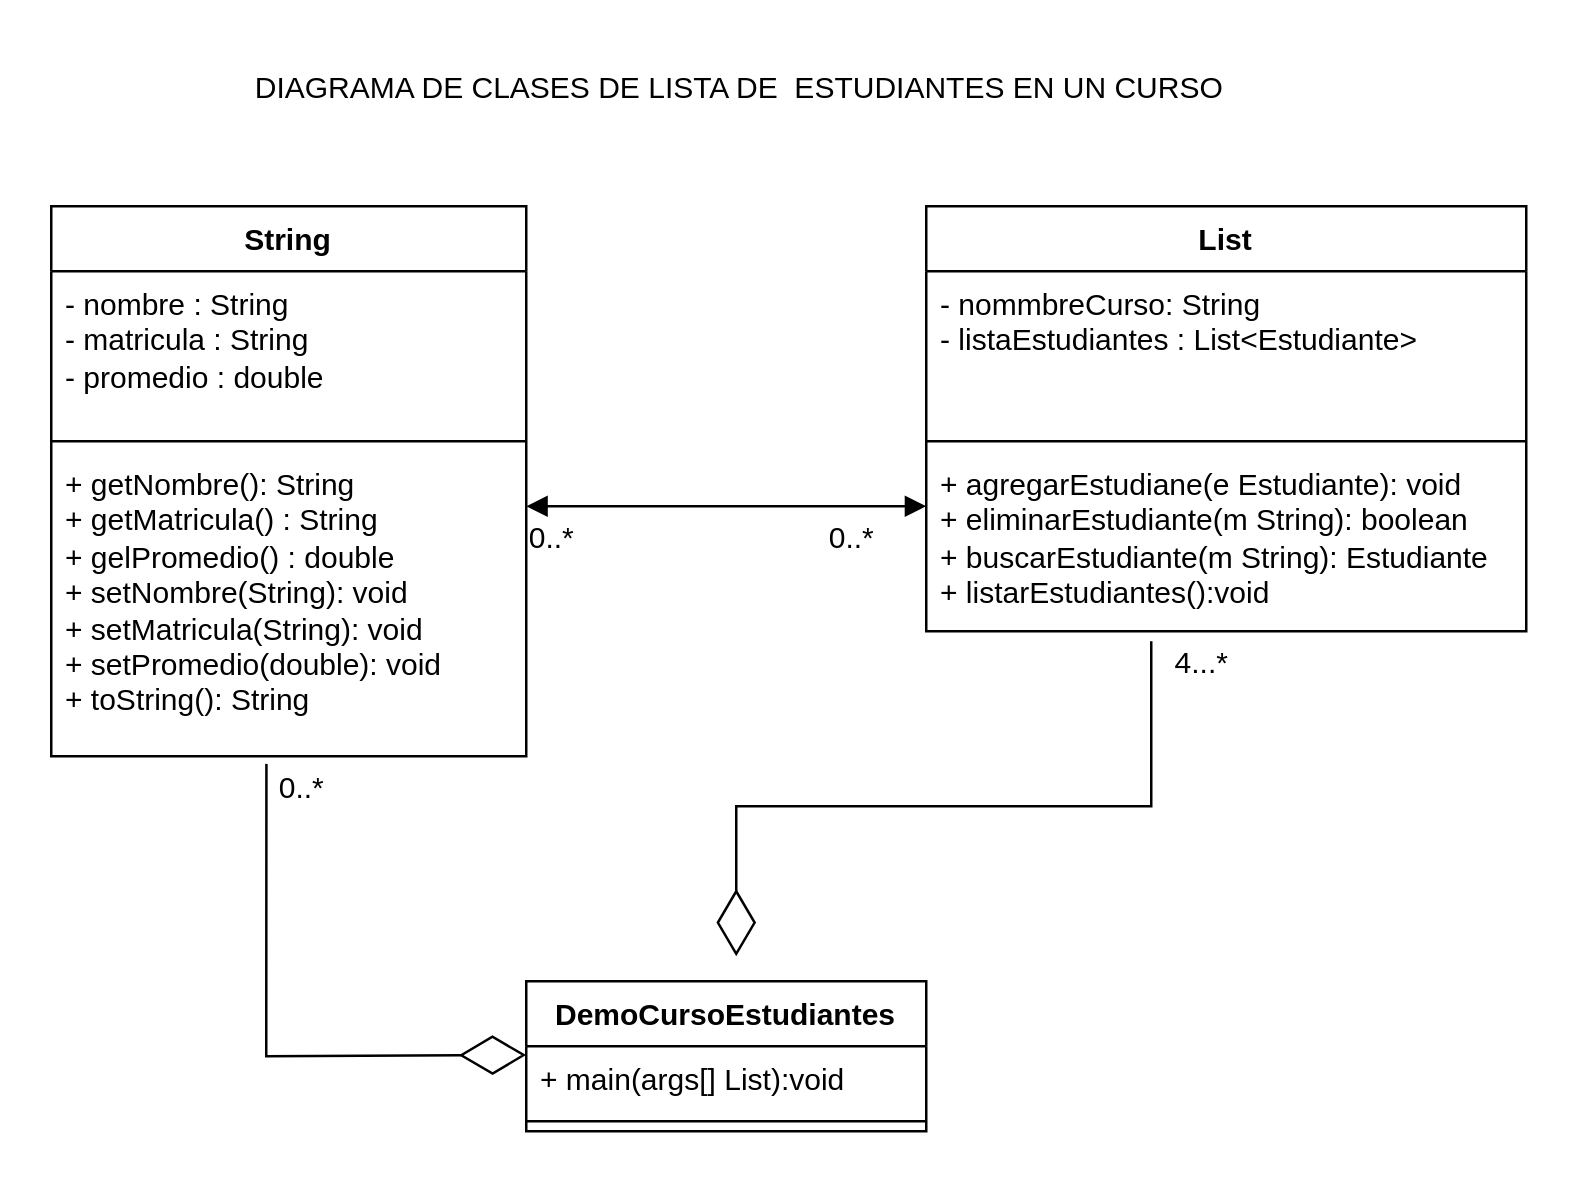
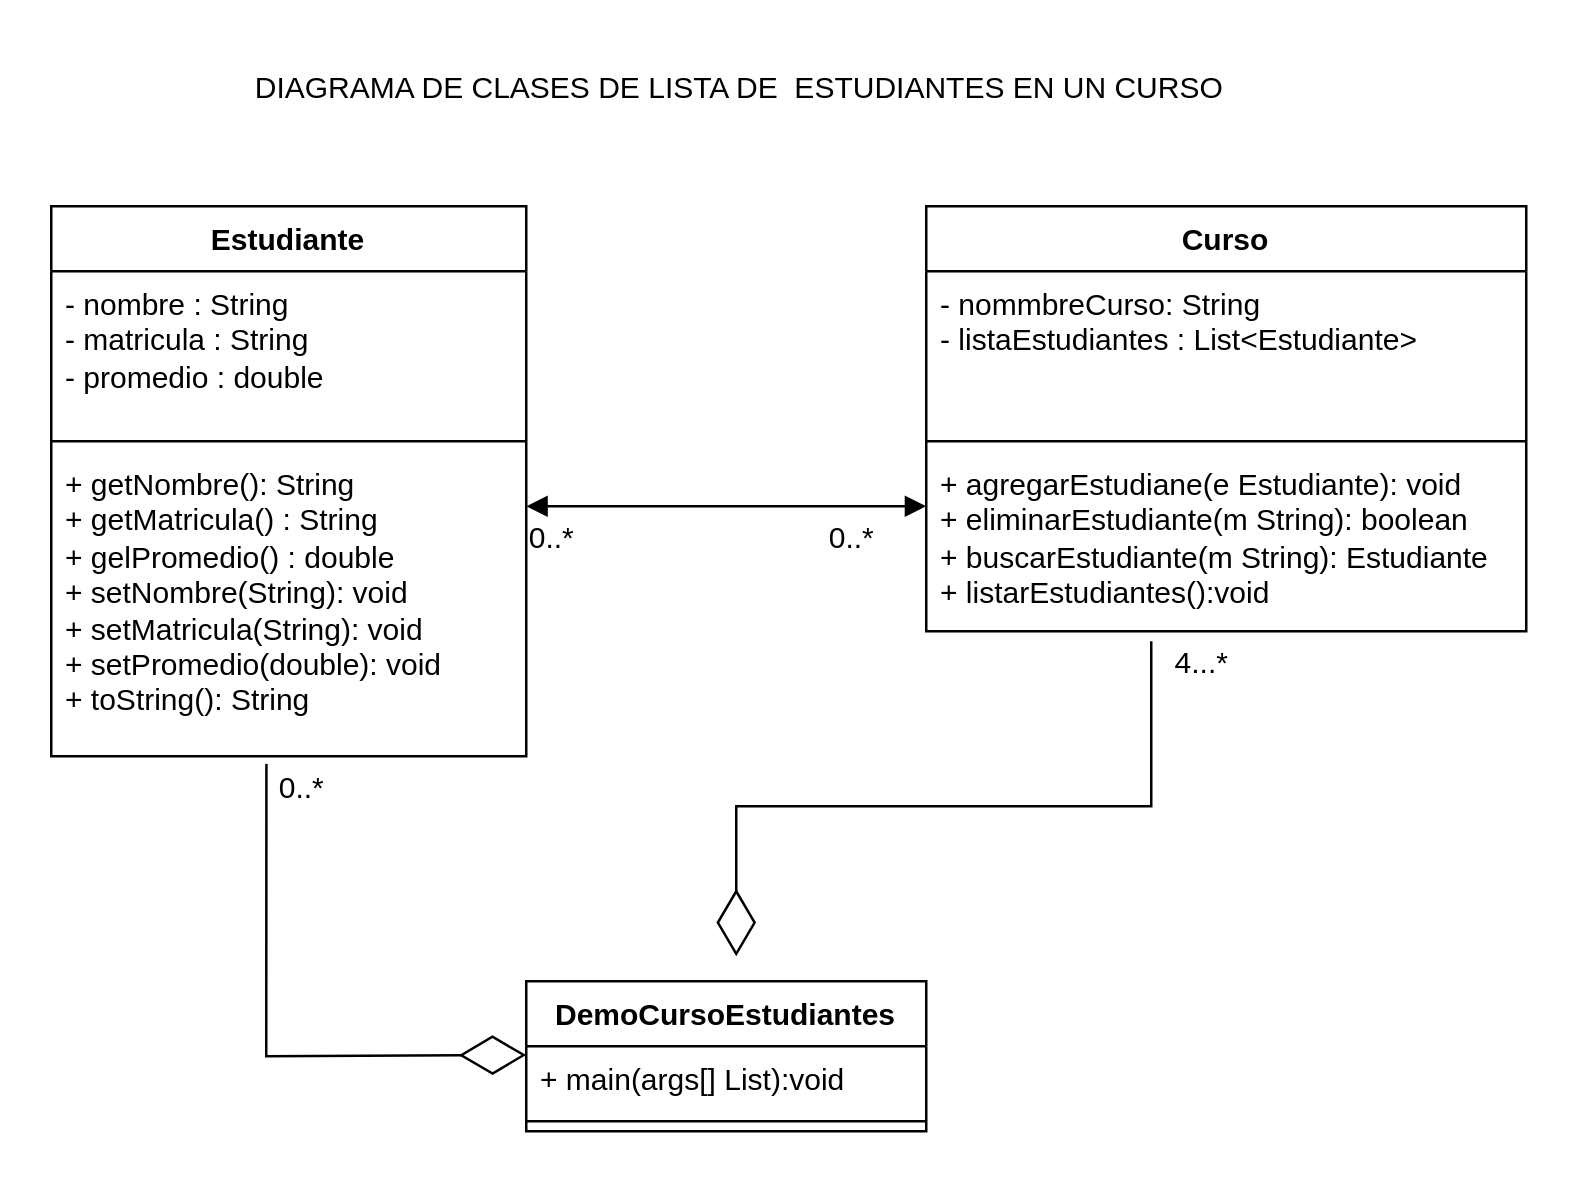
node "String": label "String" -> "Estudiante"
node "List": label "List" -> "Curso"
